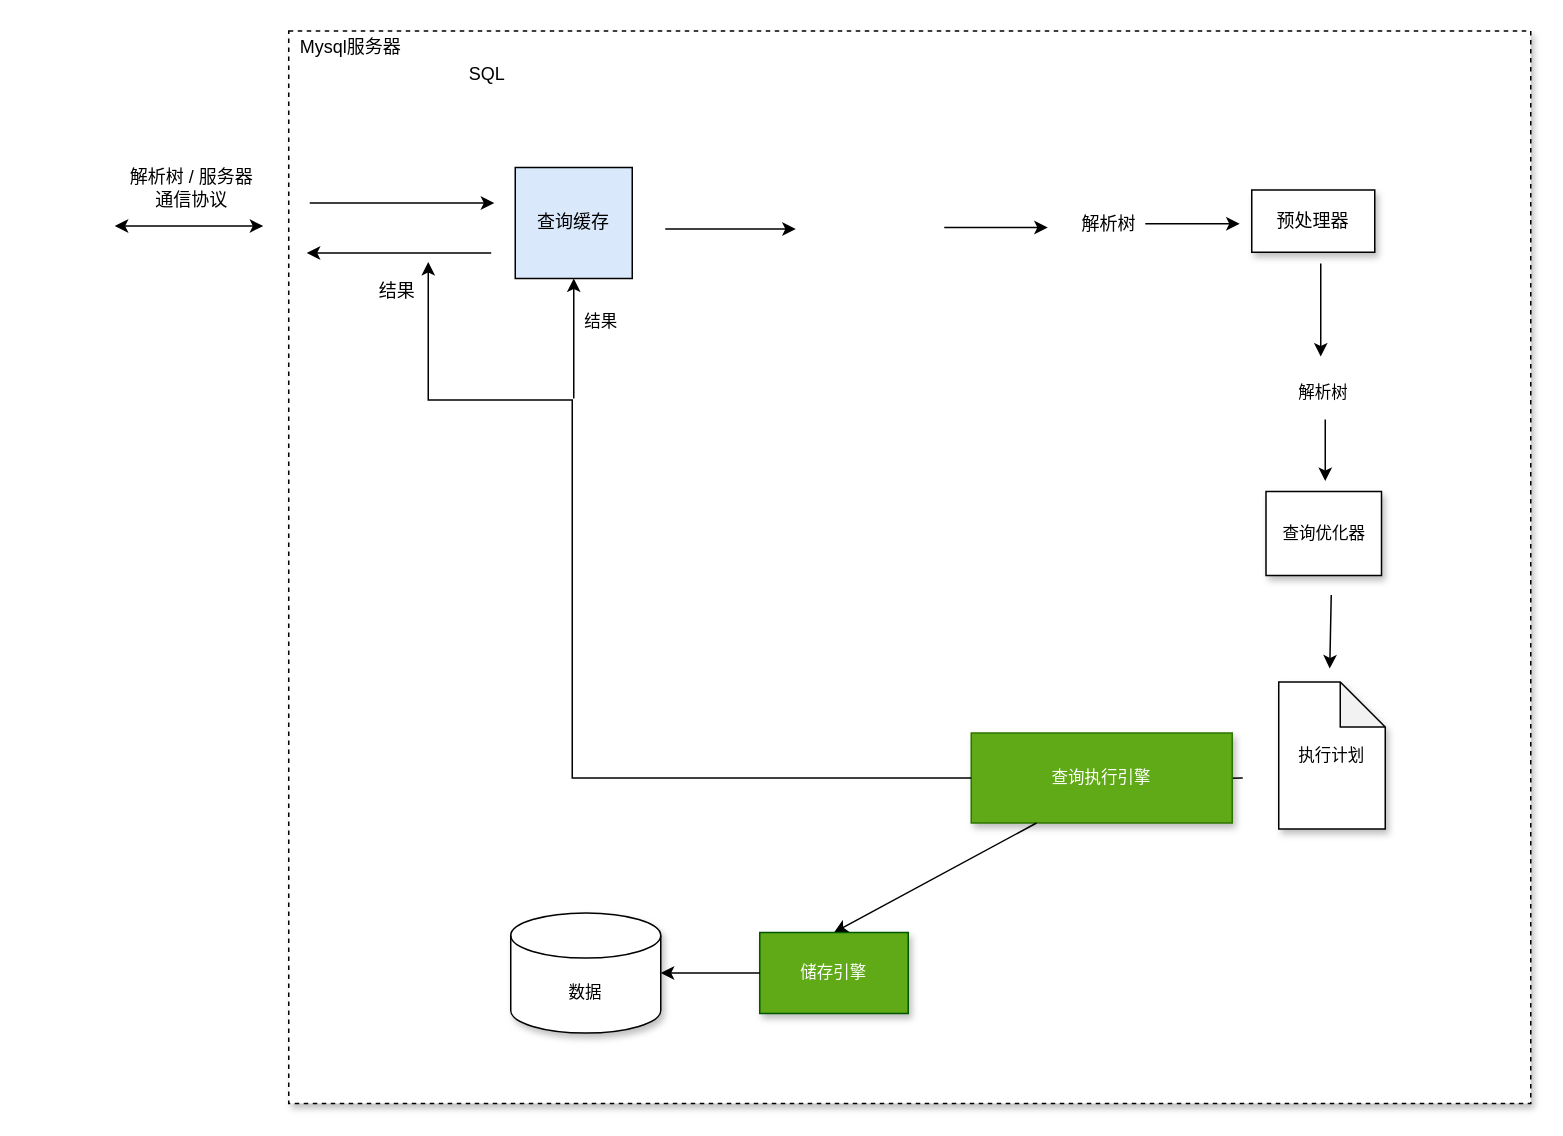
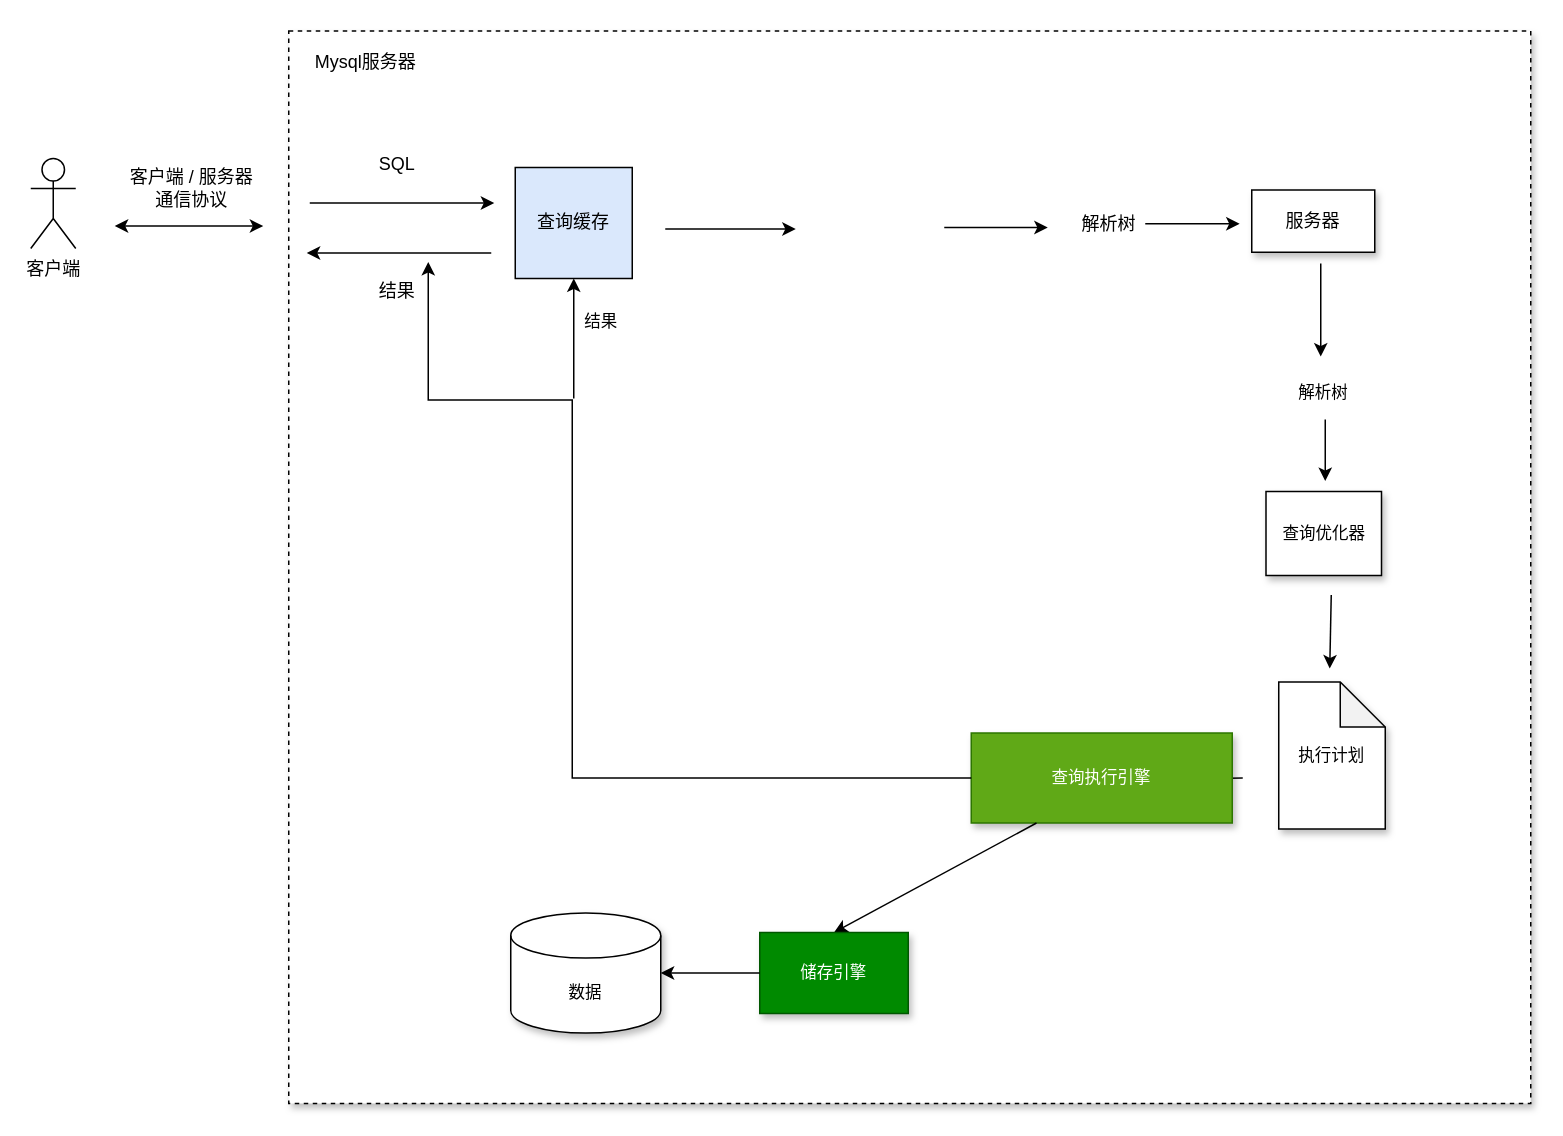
node "Mysql服务器": moved (350, 47) -> (365, 62)
node "SQL": moved (487, 74) -> (397, 164)
node "解析树 / 服务器 通信协议": label "解析树 / 服务器 通信协议" -> "客户端 / 服务器 通信协议"
node "客户端": added
node "预处理器": label "预处理器" -> "服务器"
node "储存引擎": fillcolor #60a917 -> #008a00
